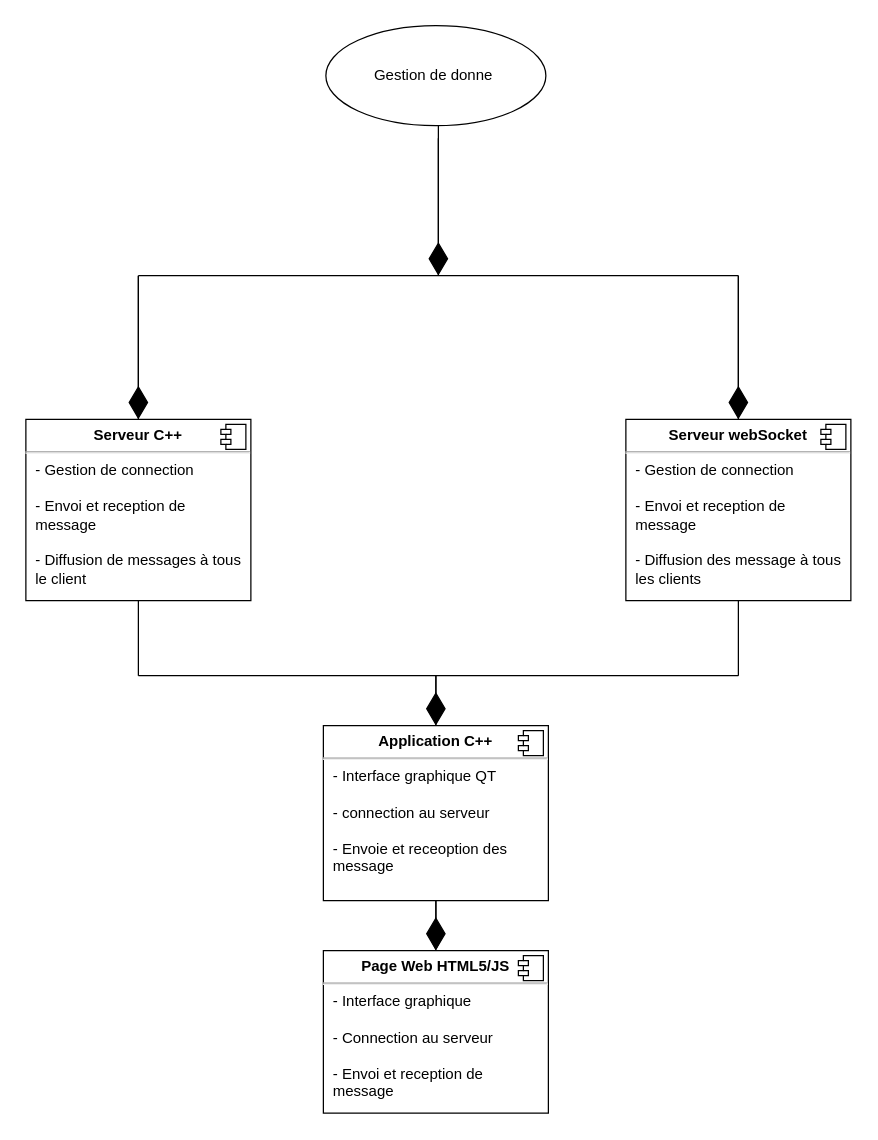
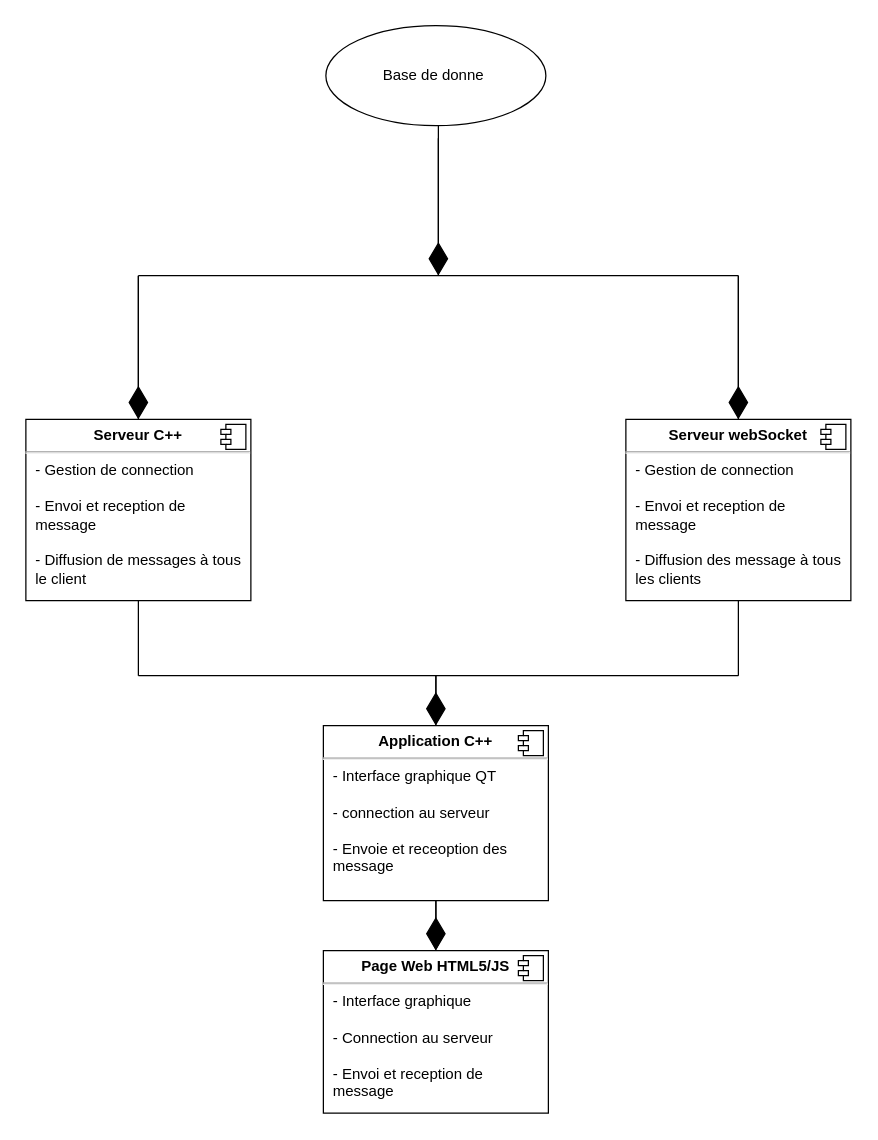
node "Gestion de donne": label "Gestion de donne" -> "Base de donne"
